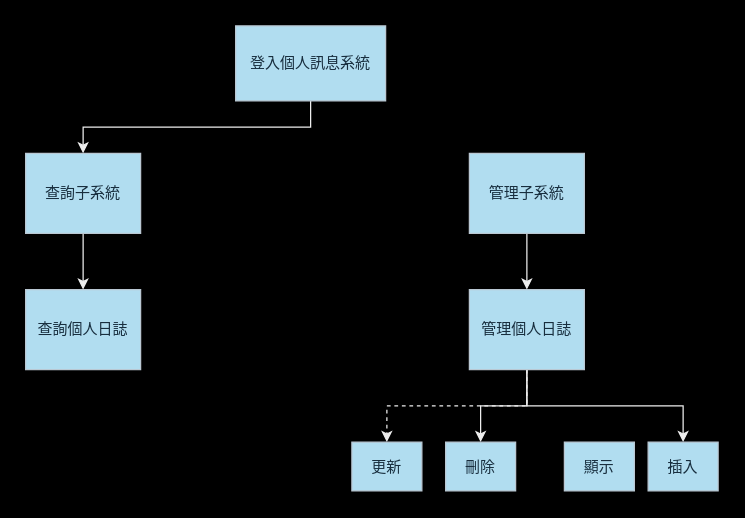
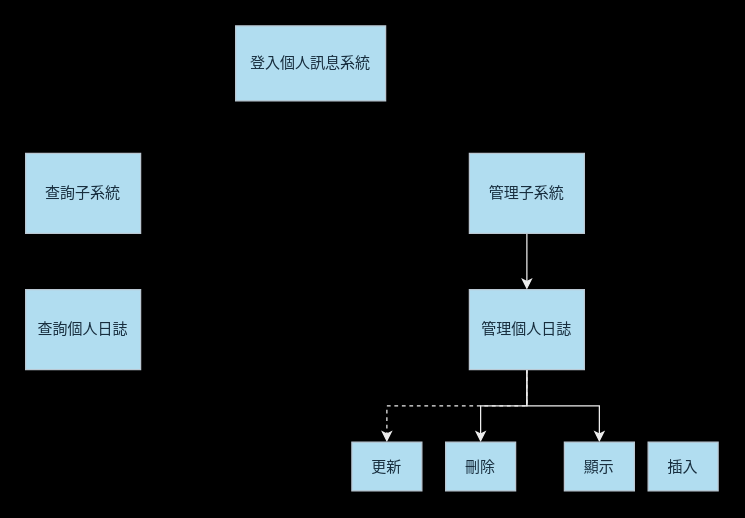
edge "登入個人訊息系統" -> "查詢子系統": removed
edge "查詢子系統" -> "查詢個人日誌": removed
edge "管理個人日誌" -> "插入": removed
edge "管理個人日誌" -> "顯示": added
